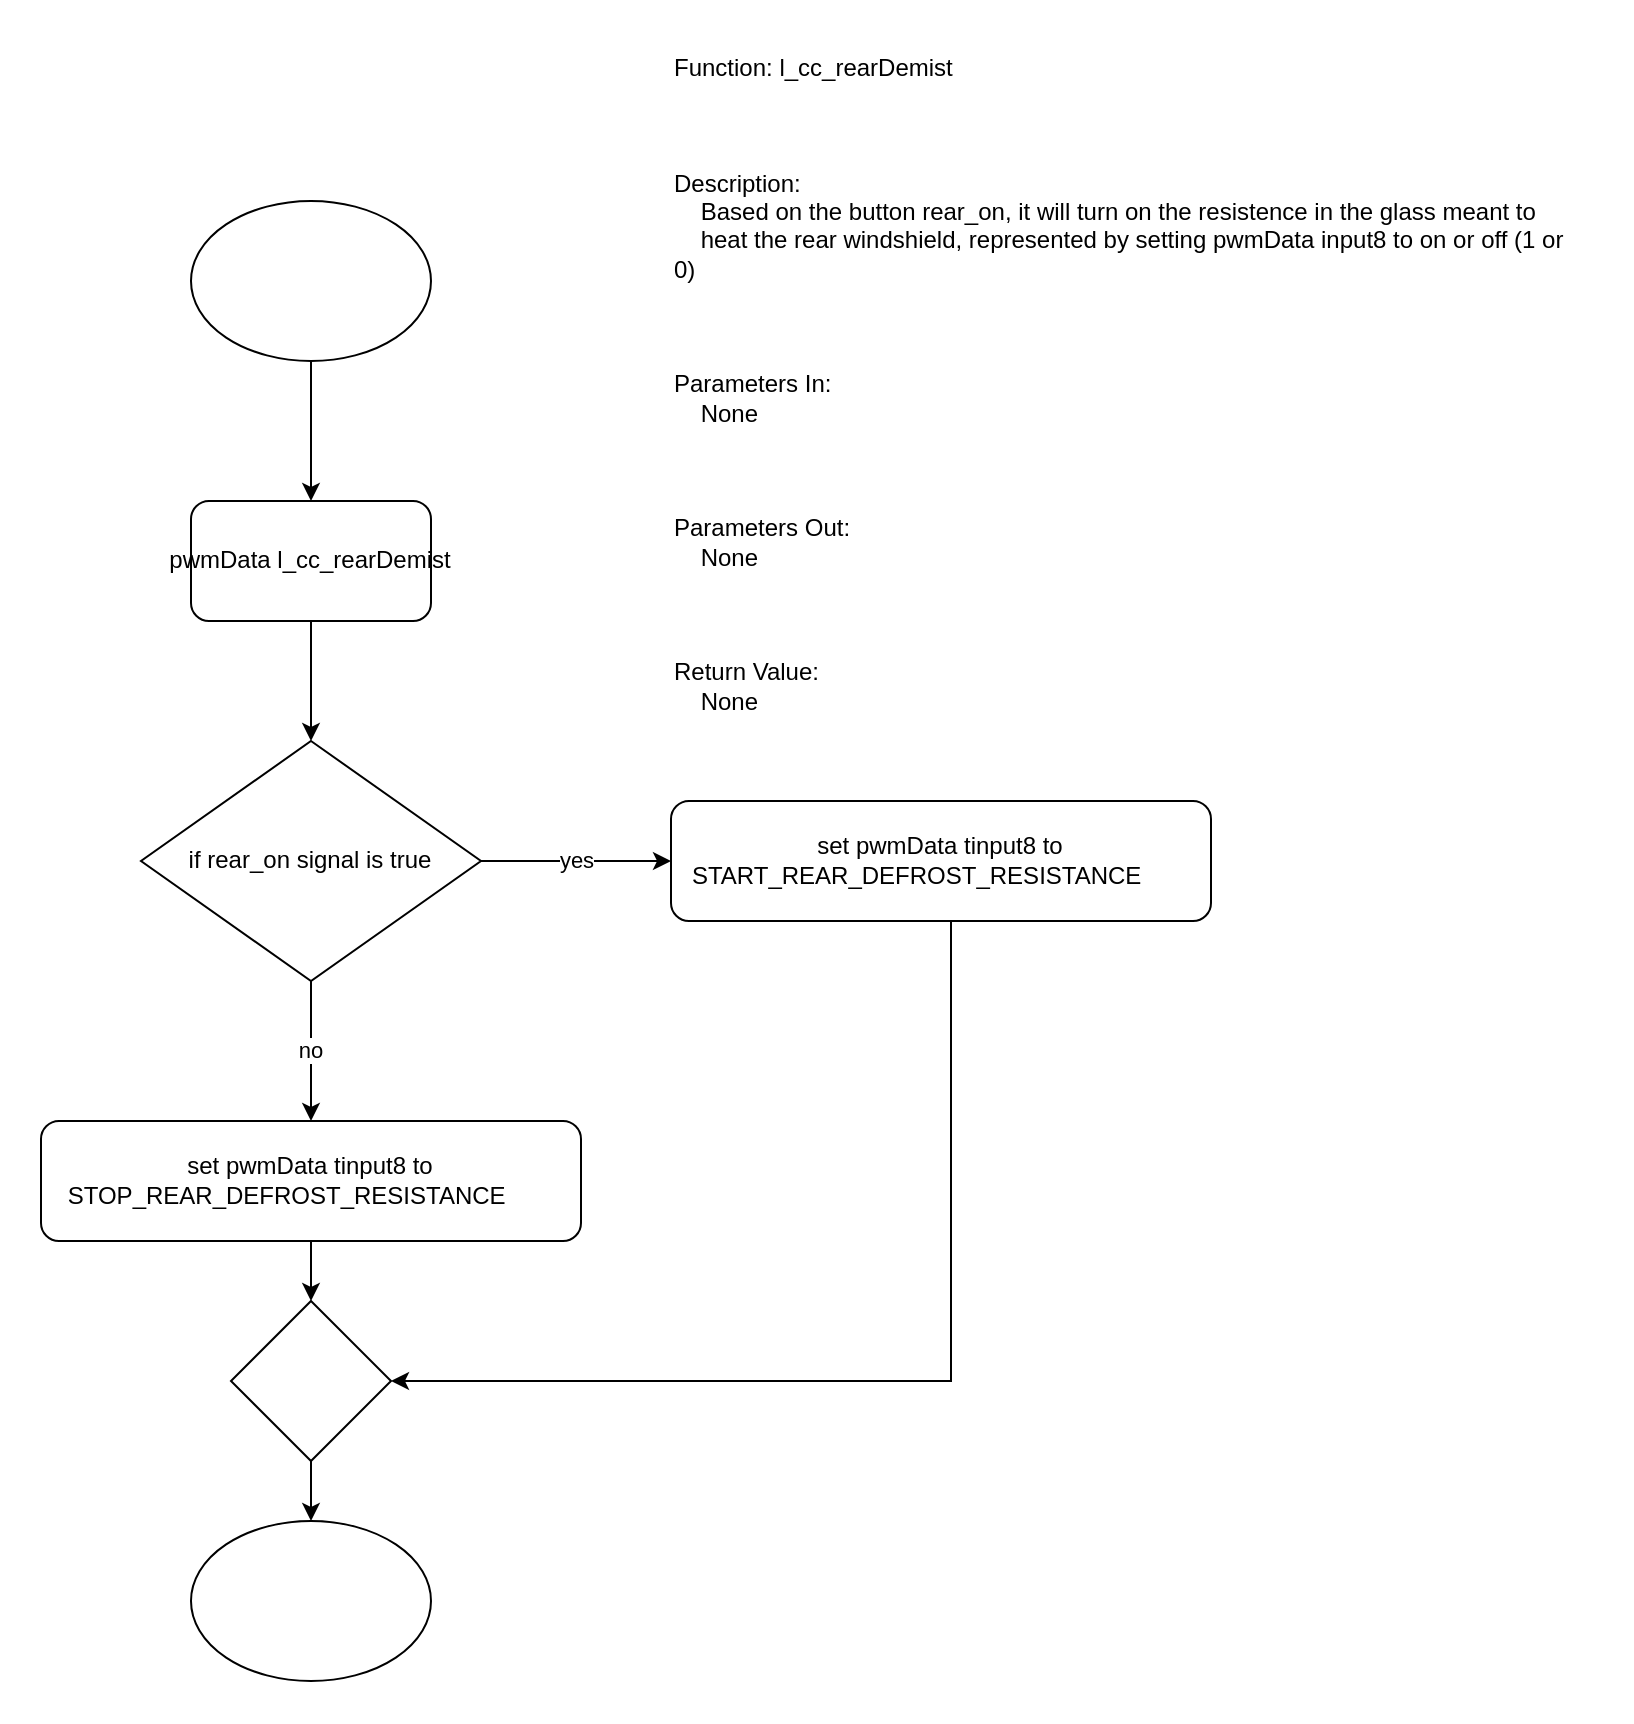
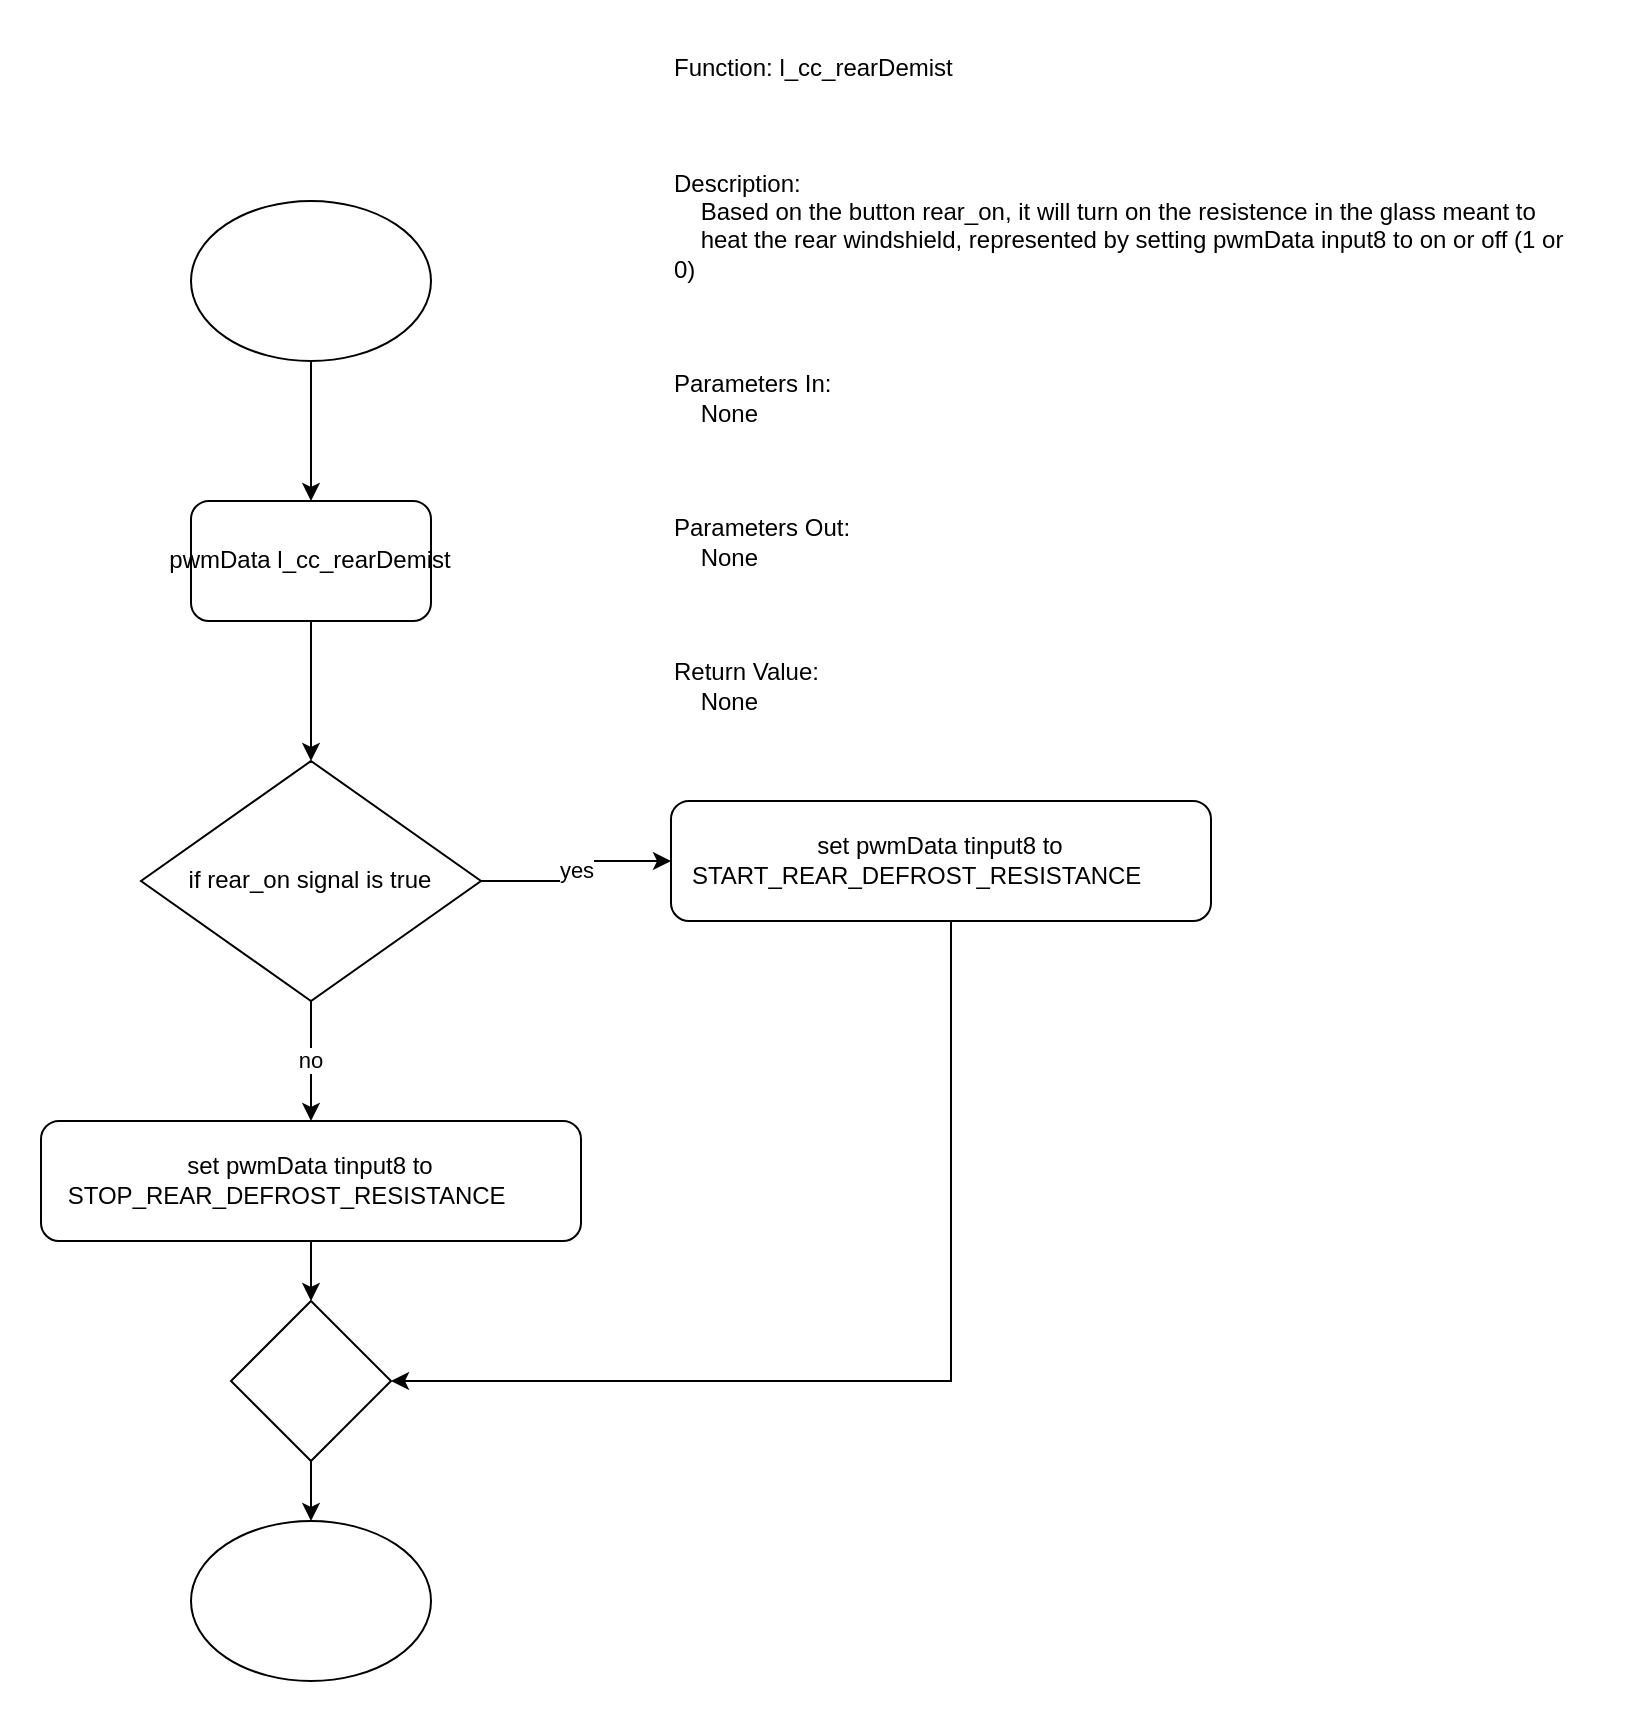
node "if rear_on signal is true": moved (311, 861) -> (311, 881)
